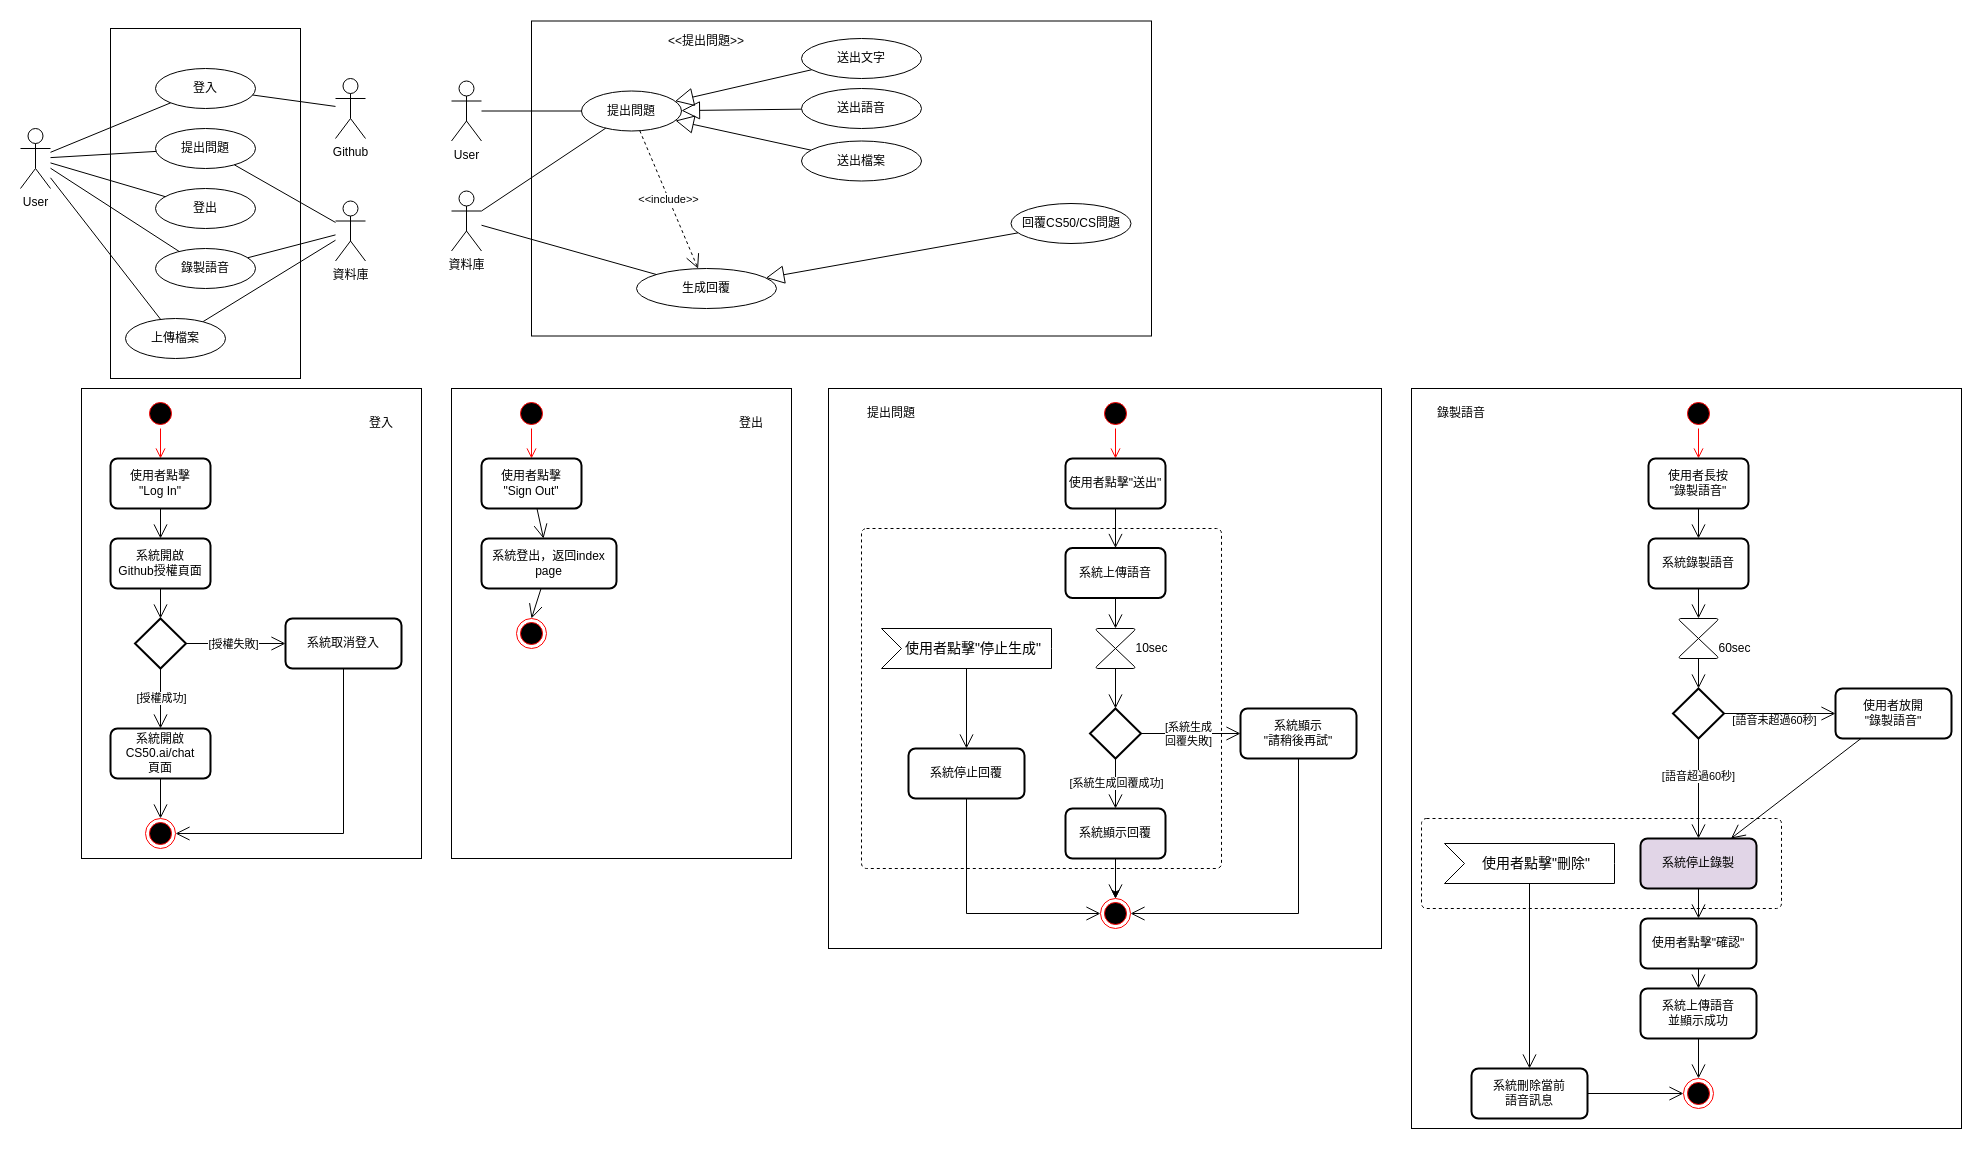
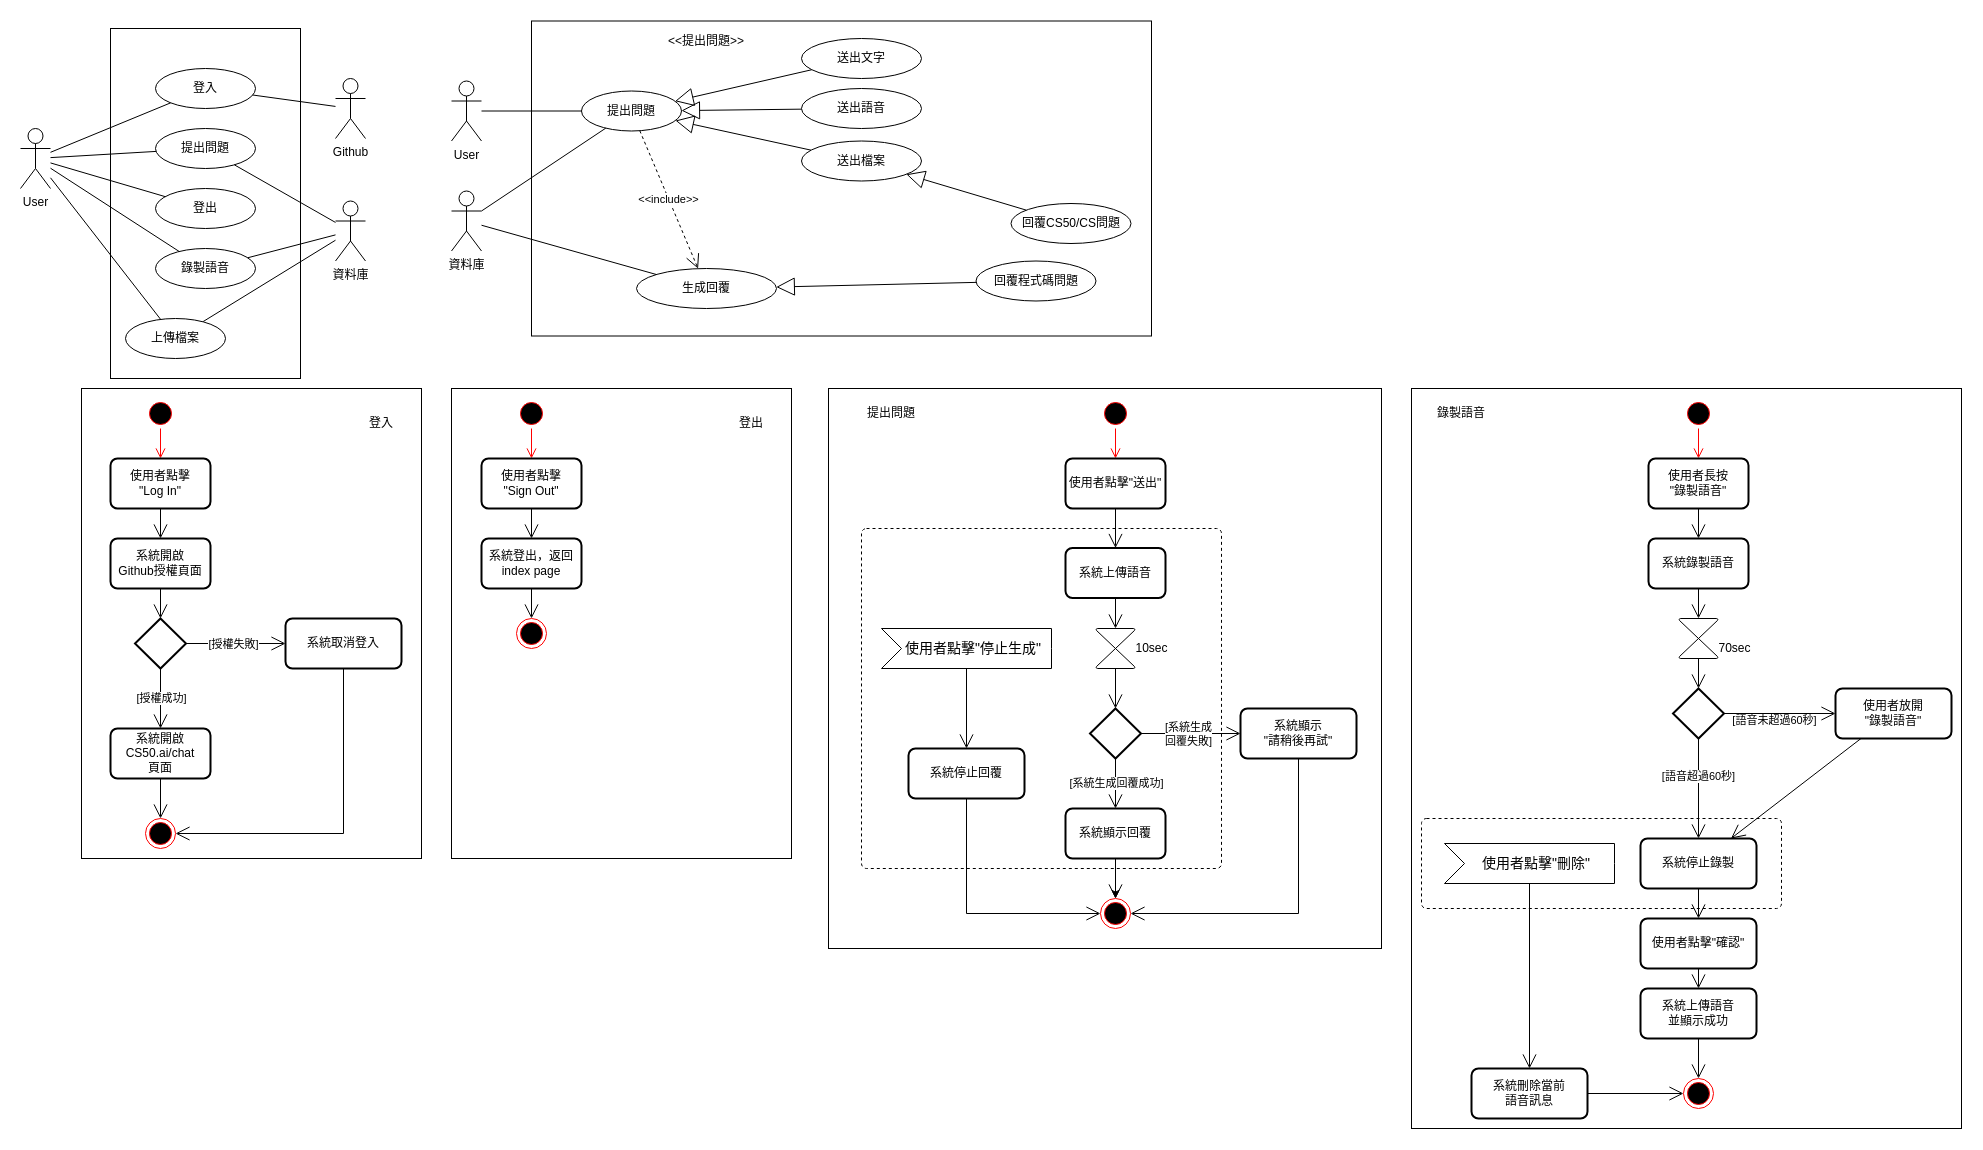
edge "回覆CS50/CS問題" -> "生成回覆": now "回覆CS50/CS問題" -> "送出檔案"
node "回覆程式碼問題": added
edge "回覆程式碼問題" -> "生成回覆": added
node "系統登出，返回index page": size 135x50 -> 100x50
node "60sec": label "60sec" -> "70sec"
node "系統停止錄製": fillcolor #e1d5e7 -> #ffffff
